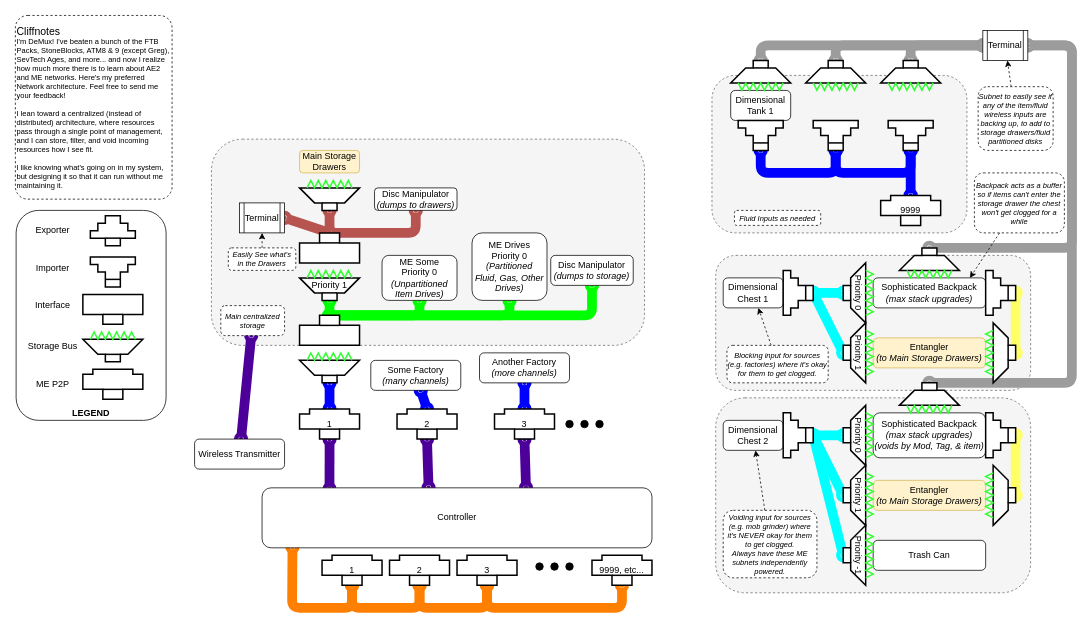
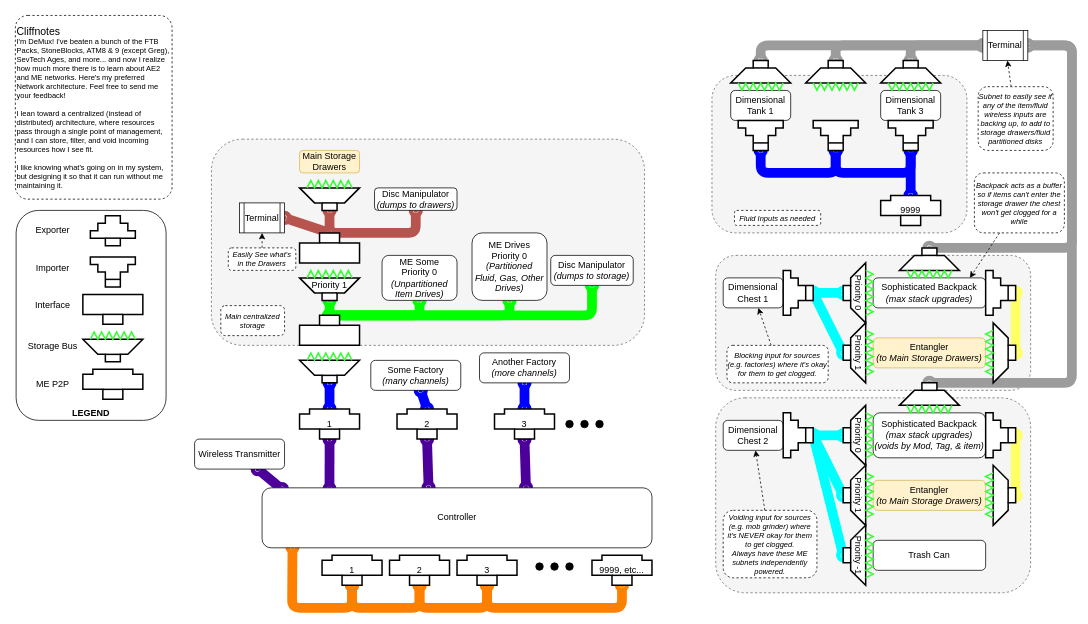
node "Dimensional Tank 3": added
edge "Main centralized storage" -- "Wireless Transmitter": now "Controller" -- "Wireless Transmitter"
